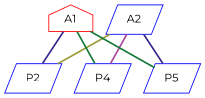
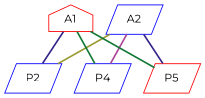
node "P5": color blue -> red
